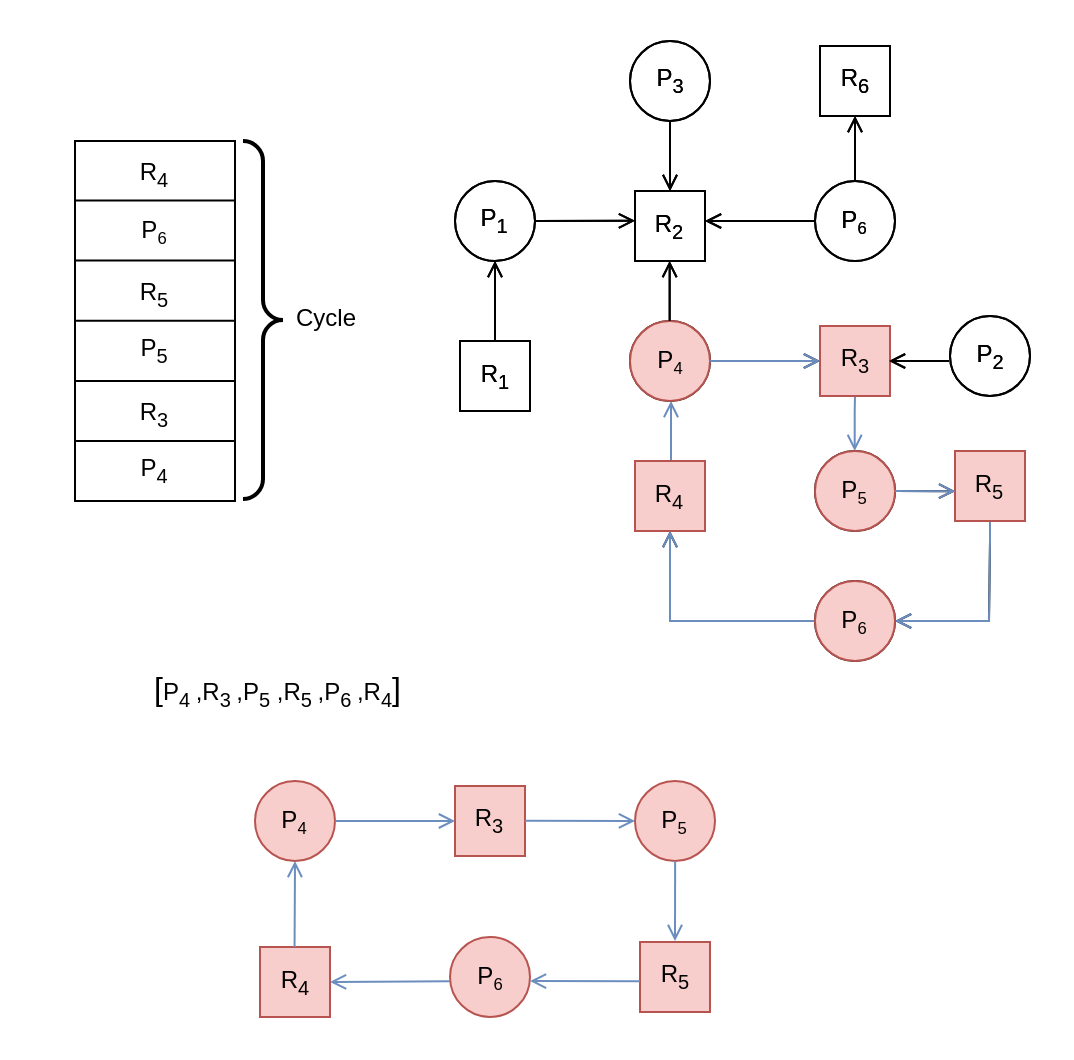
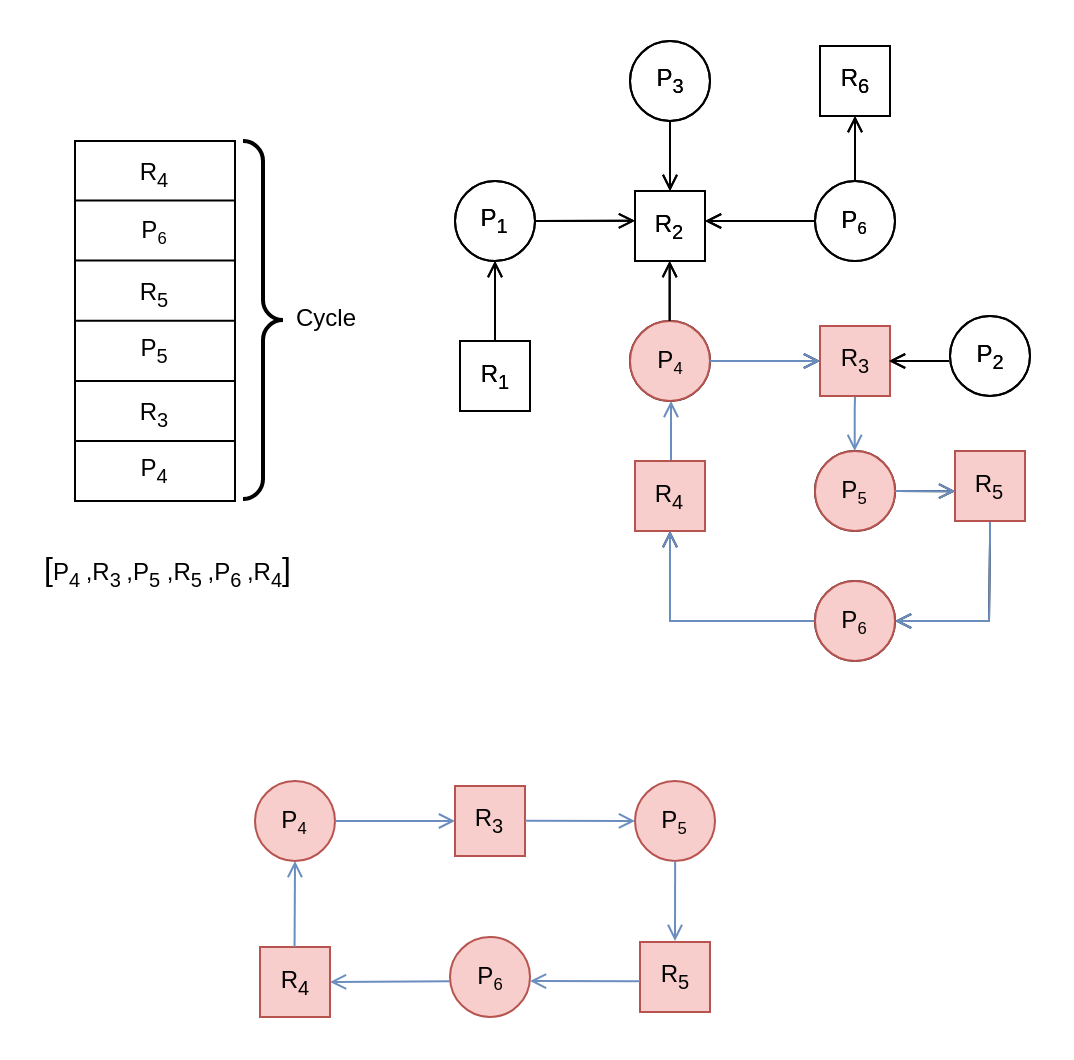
node "[P4 ,R3 ,P5 ,R5 ,P6 ,R4]": moved (281, 691) -> (171, 571)
